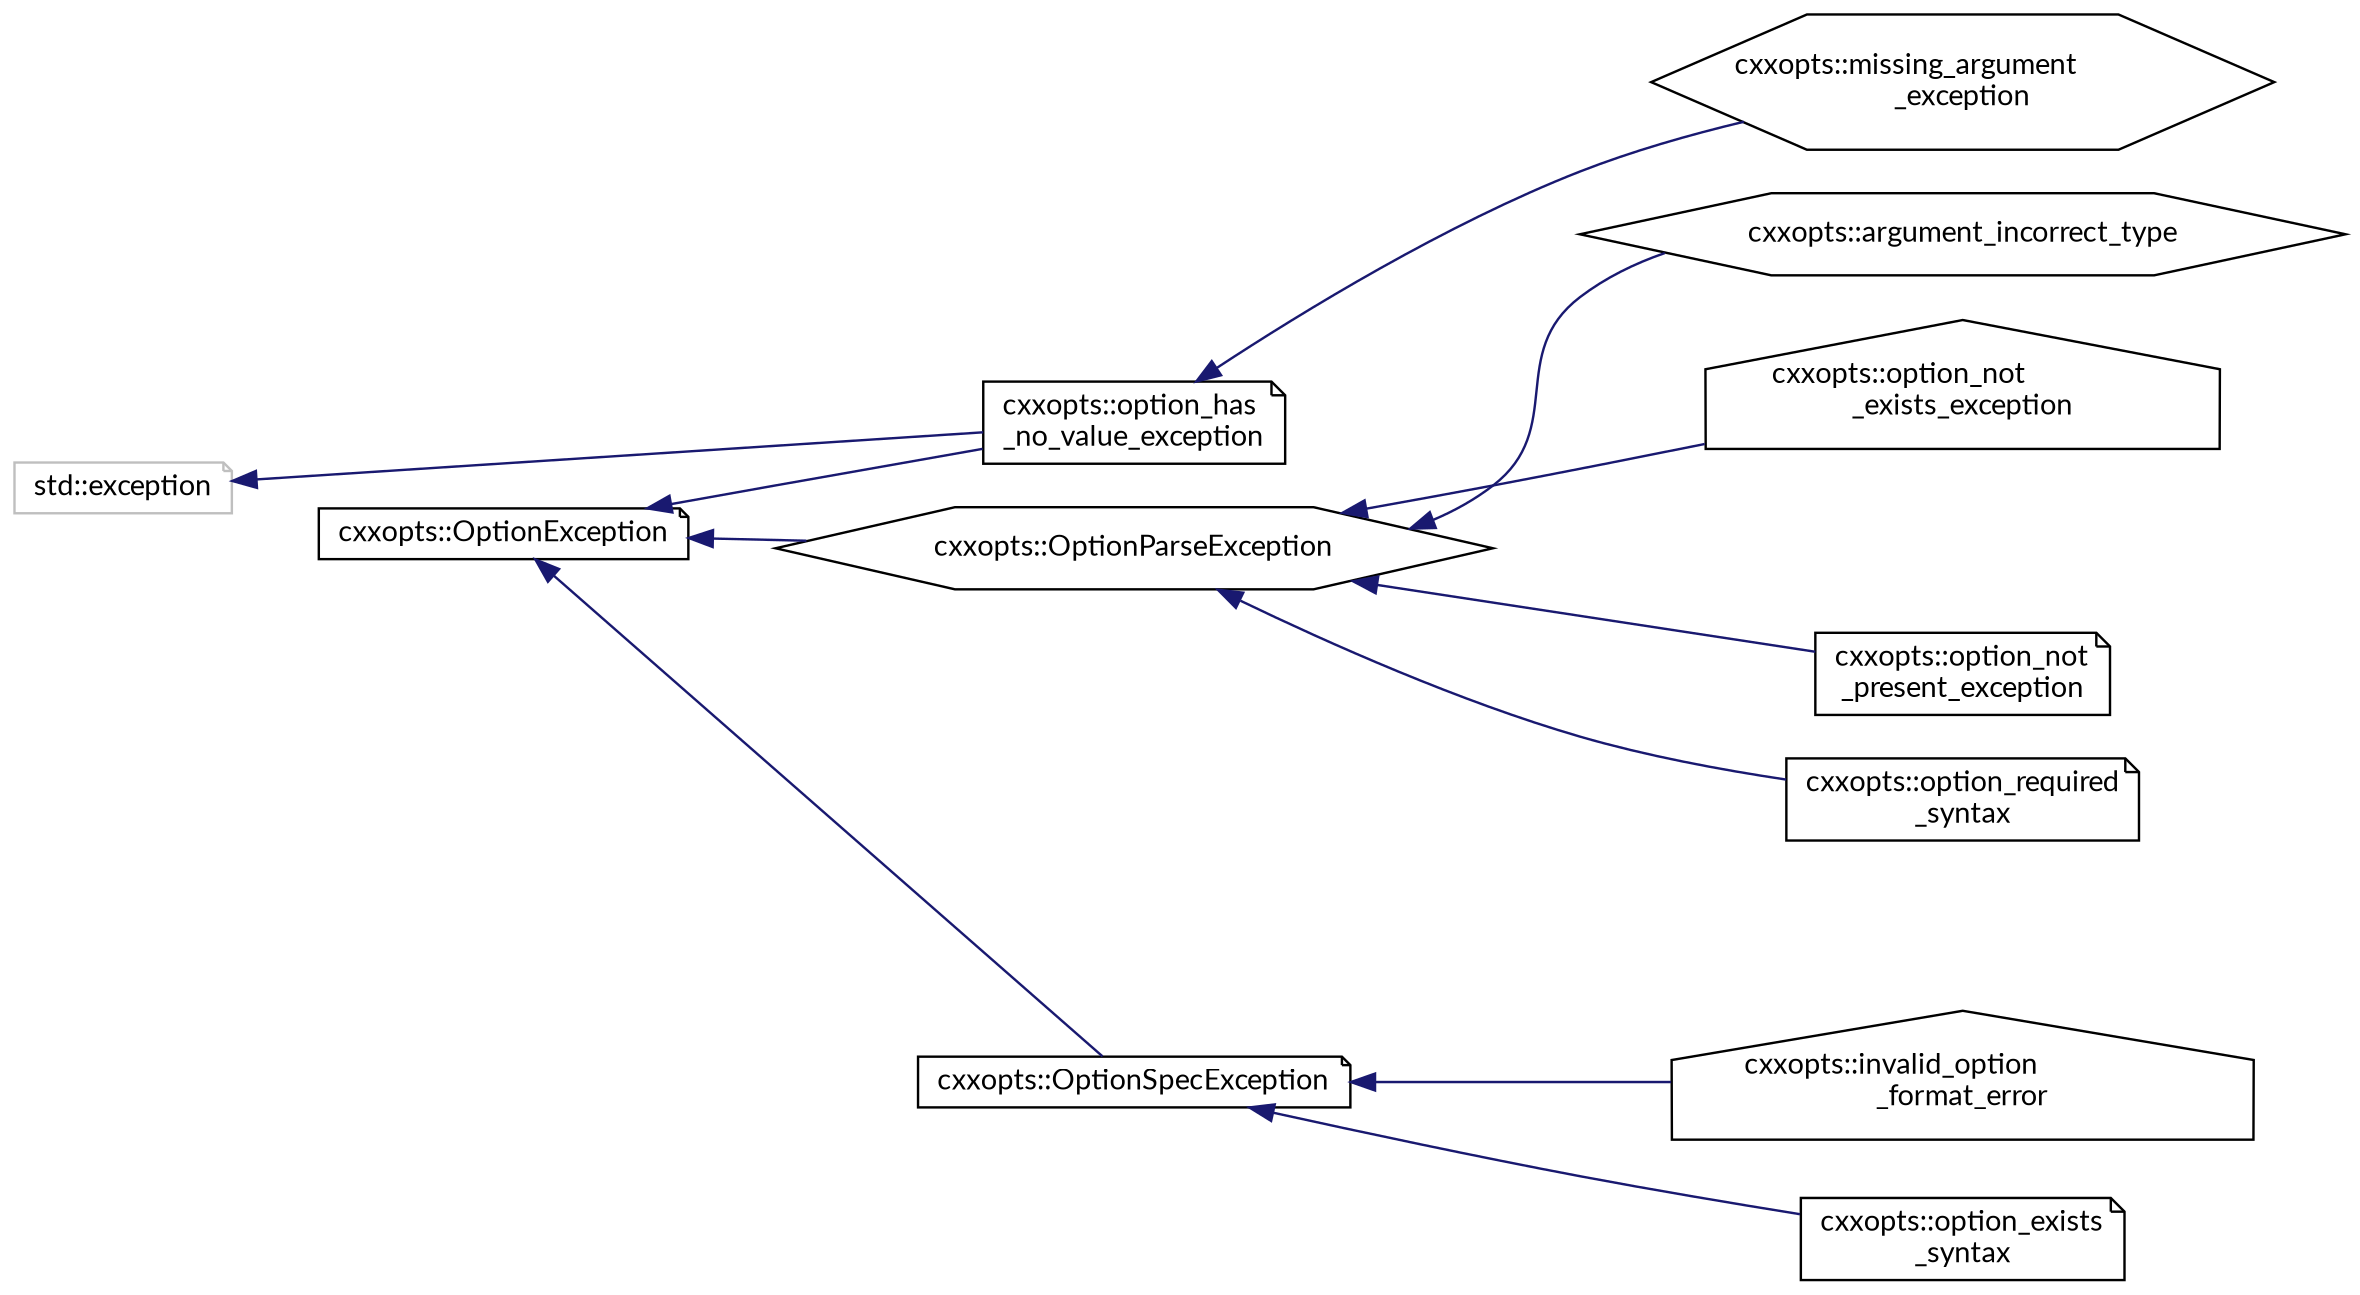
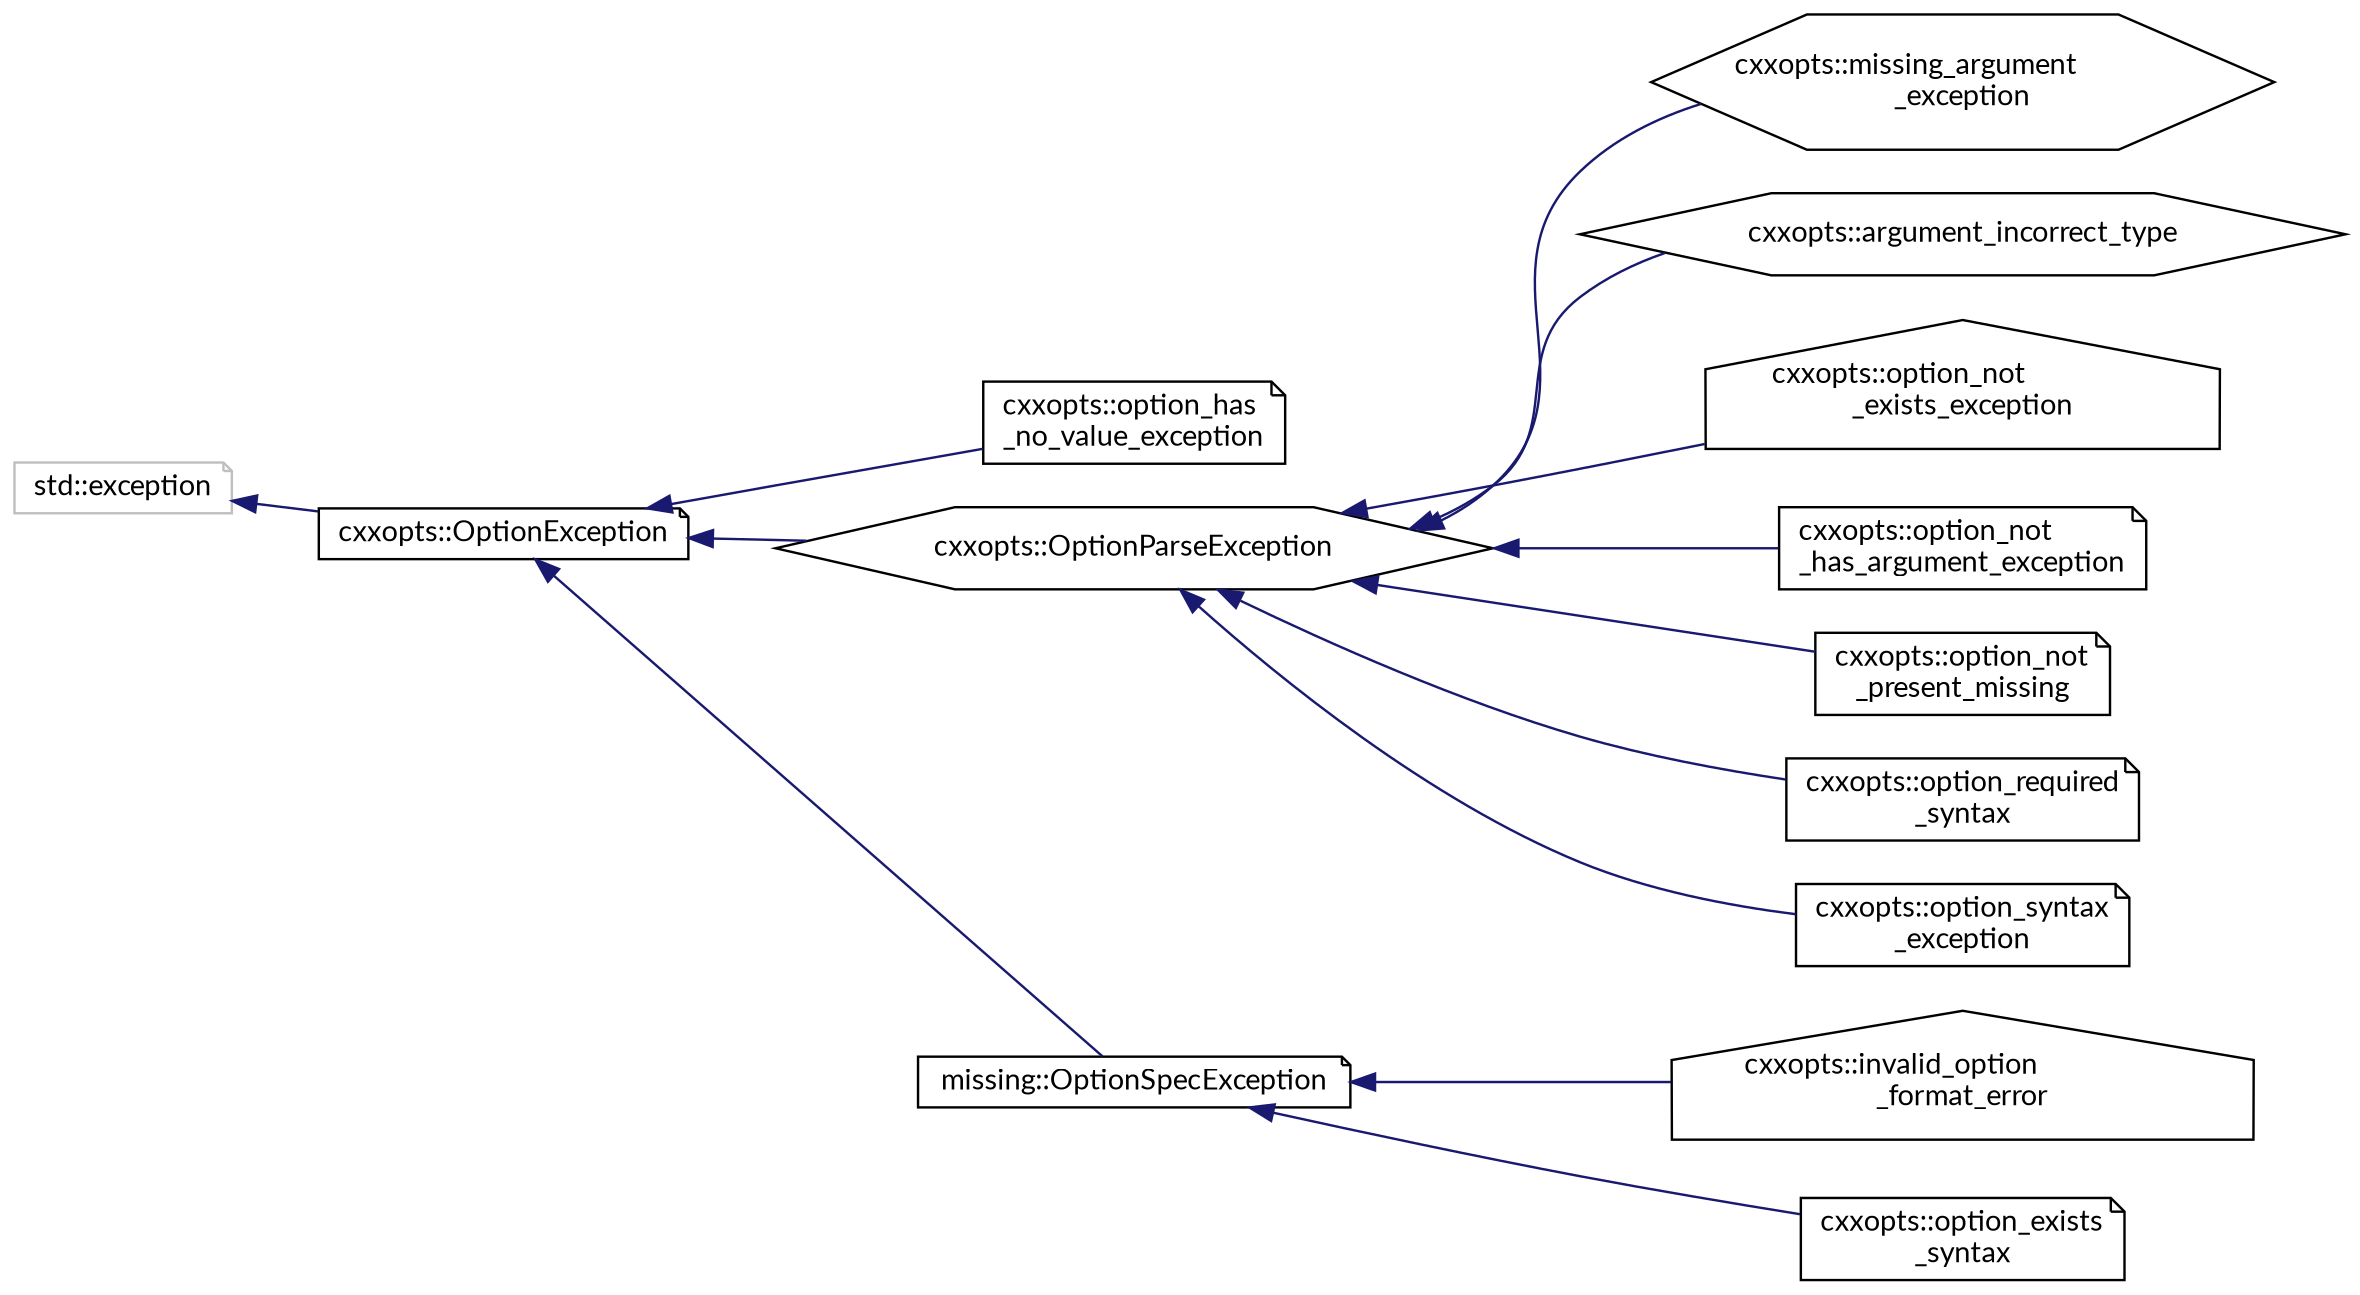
edge "cxxopts::missing_argument _exception" -> "cxxopts::option_has _no_value_exception": now "cxxopts::missing_argument _exception" -> "cxxopts::OptionParseException"
edge "cxxopts::option_has _no_value_exception" -> "std::exception": now "cxxopts::OptionException" -> "std::exception"
node "cxxopts::option_not _has_argument_exception": added
node "cxxopts::option_not _present_exception": label "cxxopts::option_not _present_exception" -> "cxxopts::option_not _present_missing"
node "cxxopts::option_syntax _exception": added
node "cxxopts::OptionSpecException": label "cxxopts::OptionSpecException" -> "missing::OptionSpecException"
